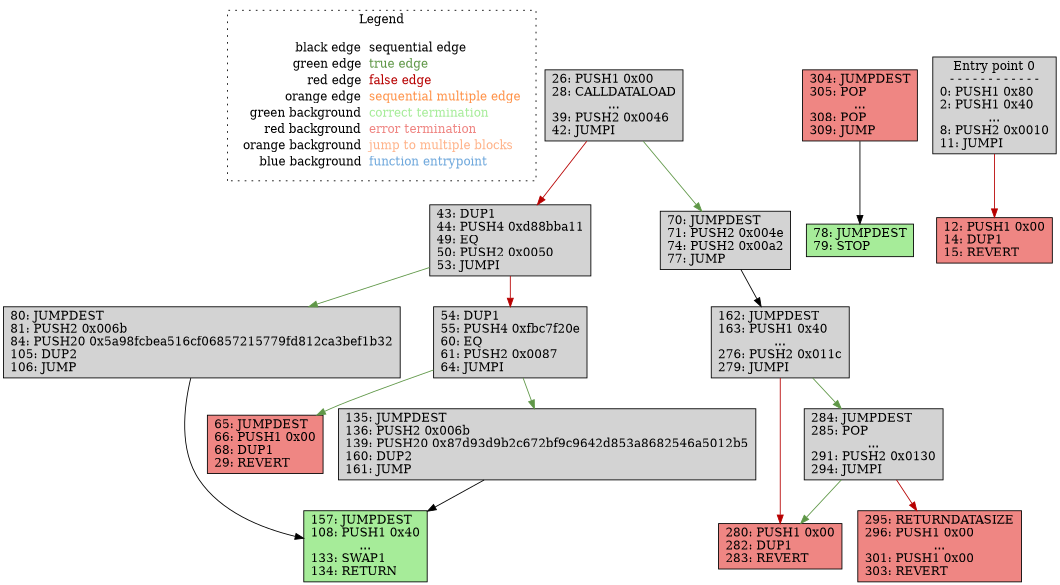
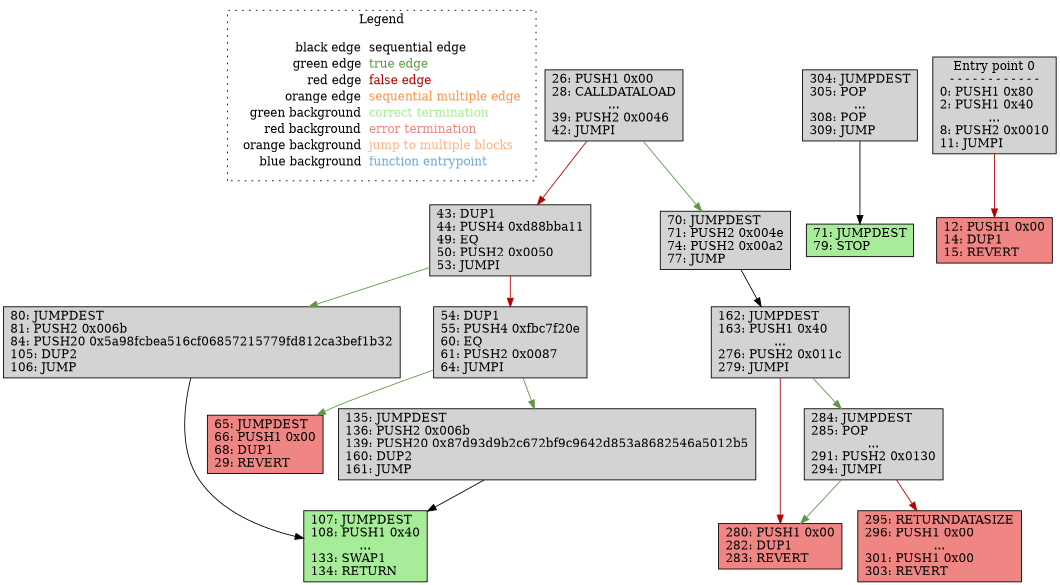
node "304: JUMPDEST 305: POP ... 308: POP 309: JUMP": fillcolor #ef8683 -> #d3d3d3
node "78: JUMPDEST 79: STOP": label "78: JUMPDEST 79: STOP" -> "71: JUMPDEST 79: STOP"
node "157: JUMPDEST 108: PUSH1 0x40 ... 133: SWAP1 134: RETURN": label "157: JUMPDEST 108: PUSH1 0x40 ... 133: SWAP1 134: RETURN" -> "107: JUMPDEST 108: PUSH1 0x40 ... 133: SWAP1 134: RETURN"
